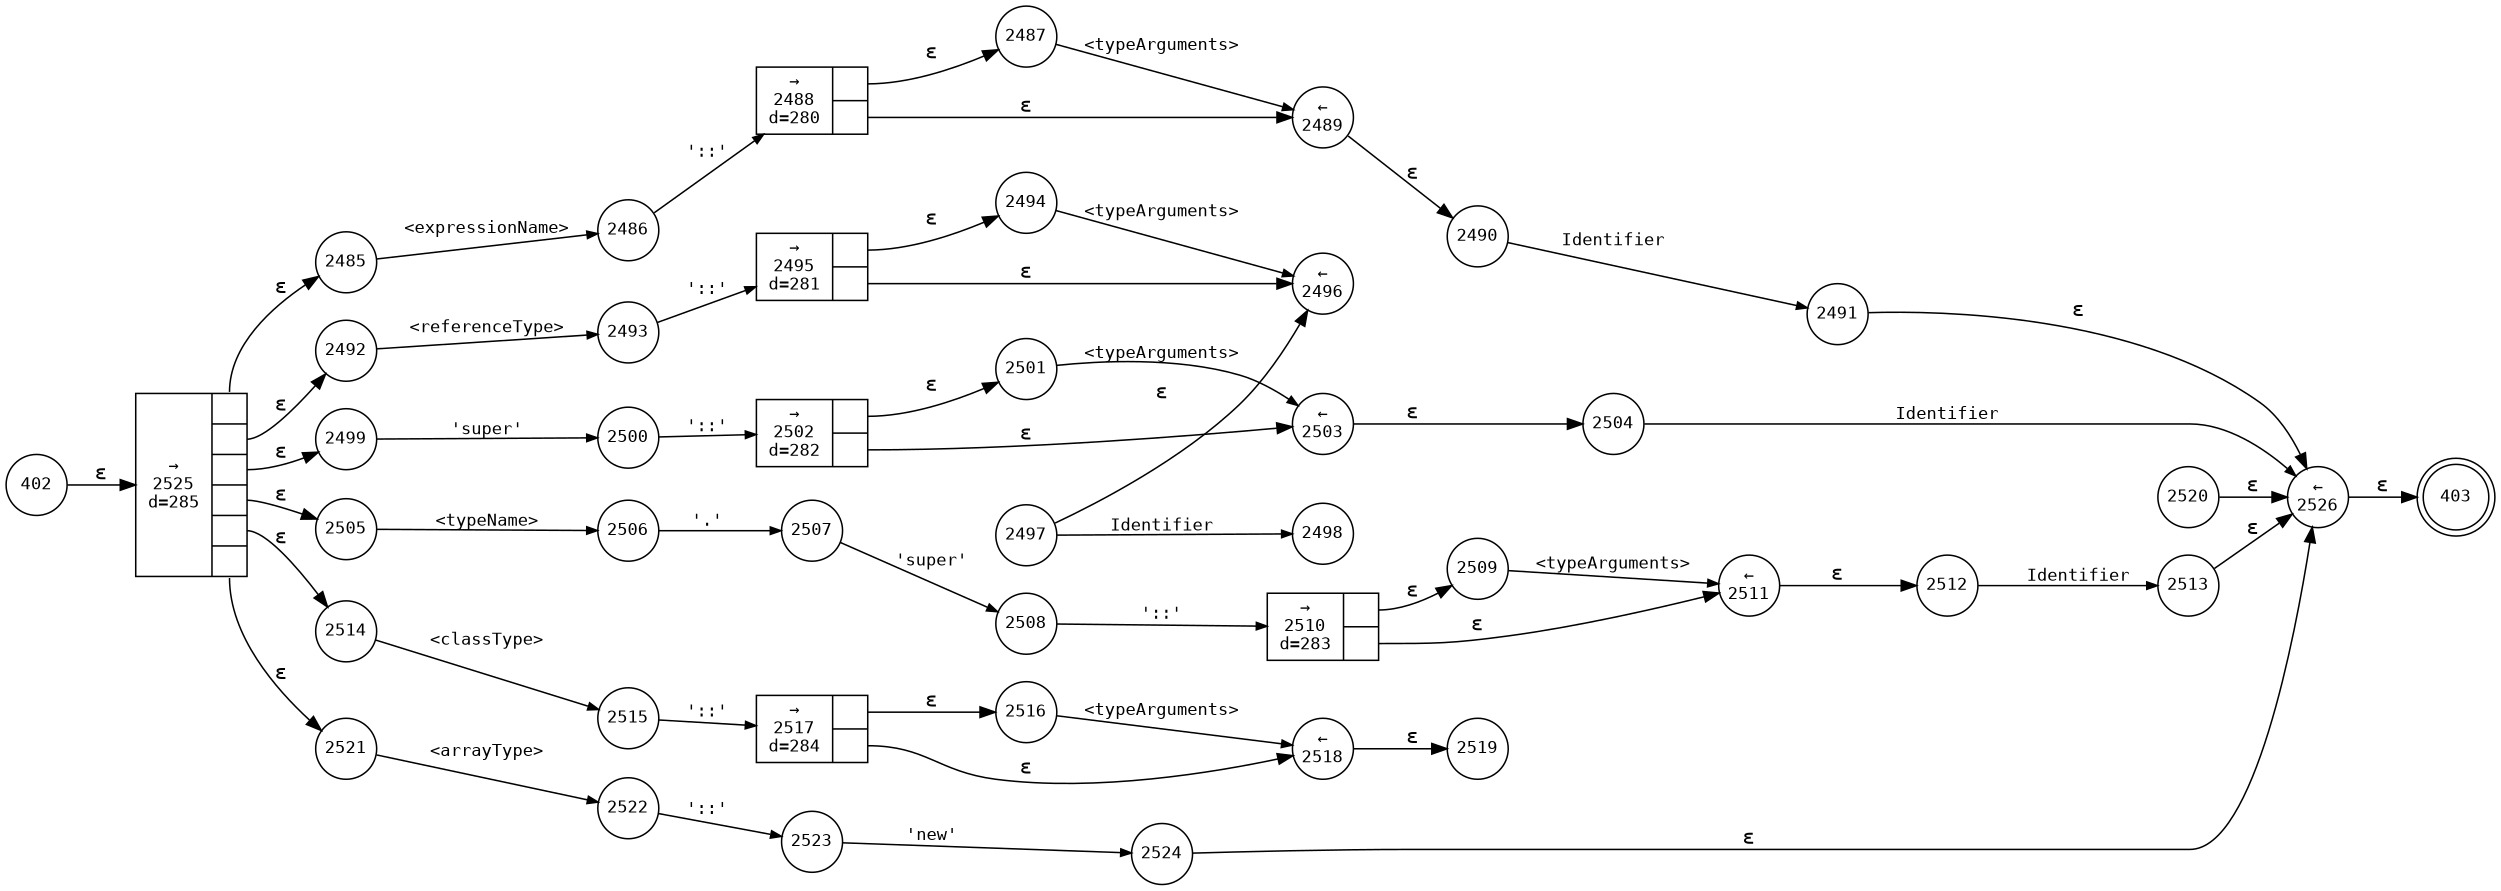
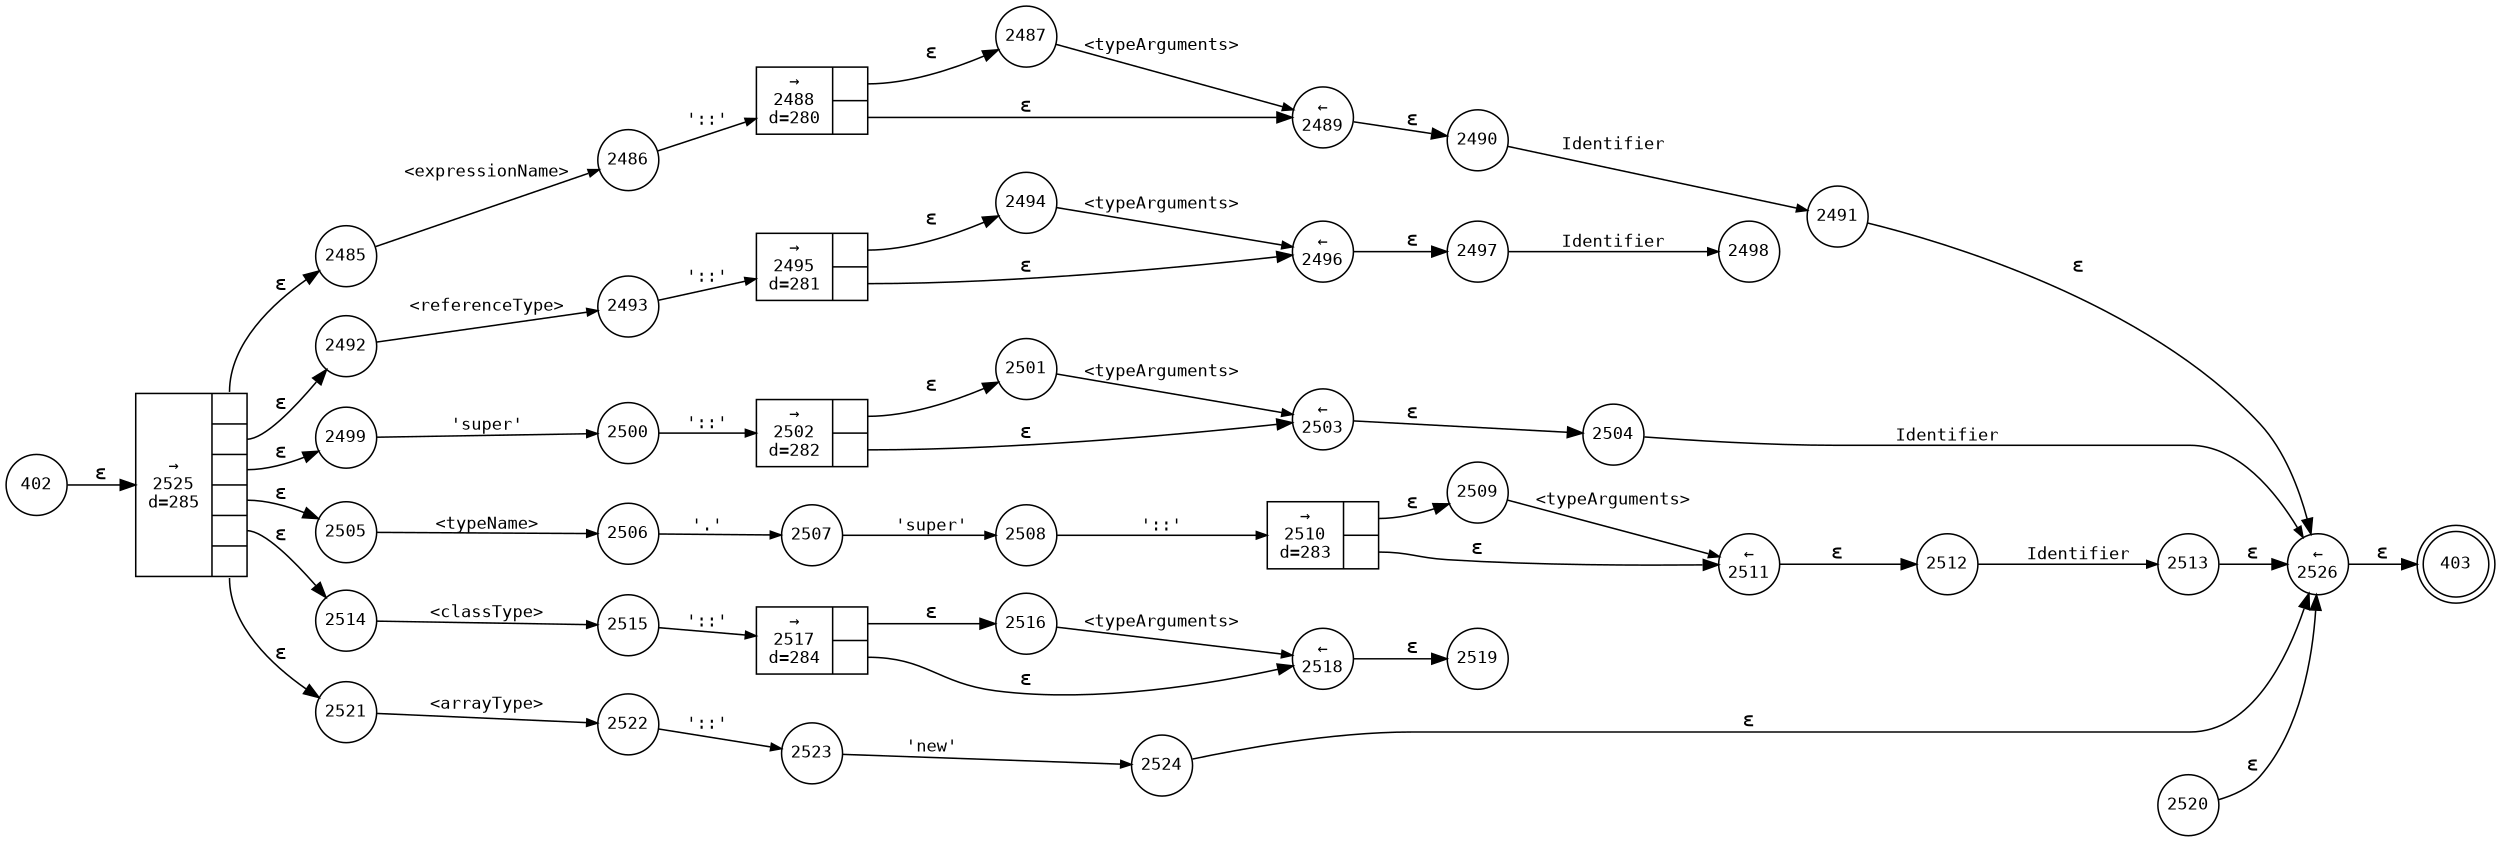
edge "2497" -> "← 2496": reversed
